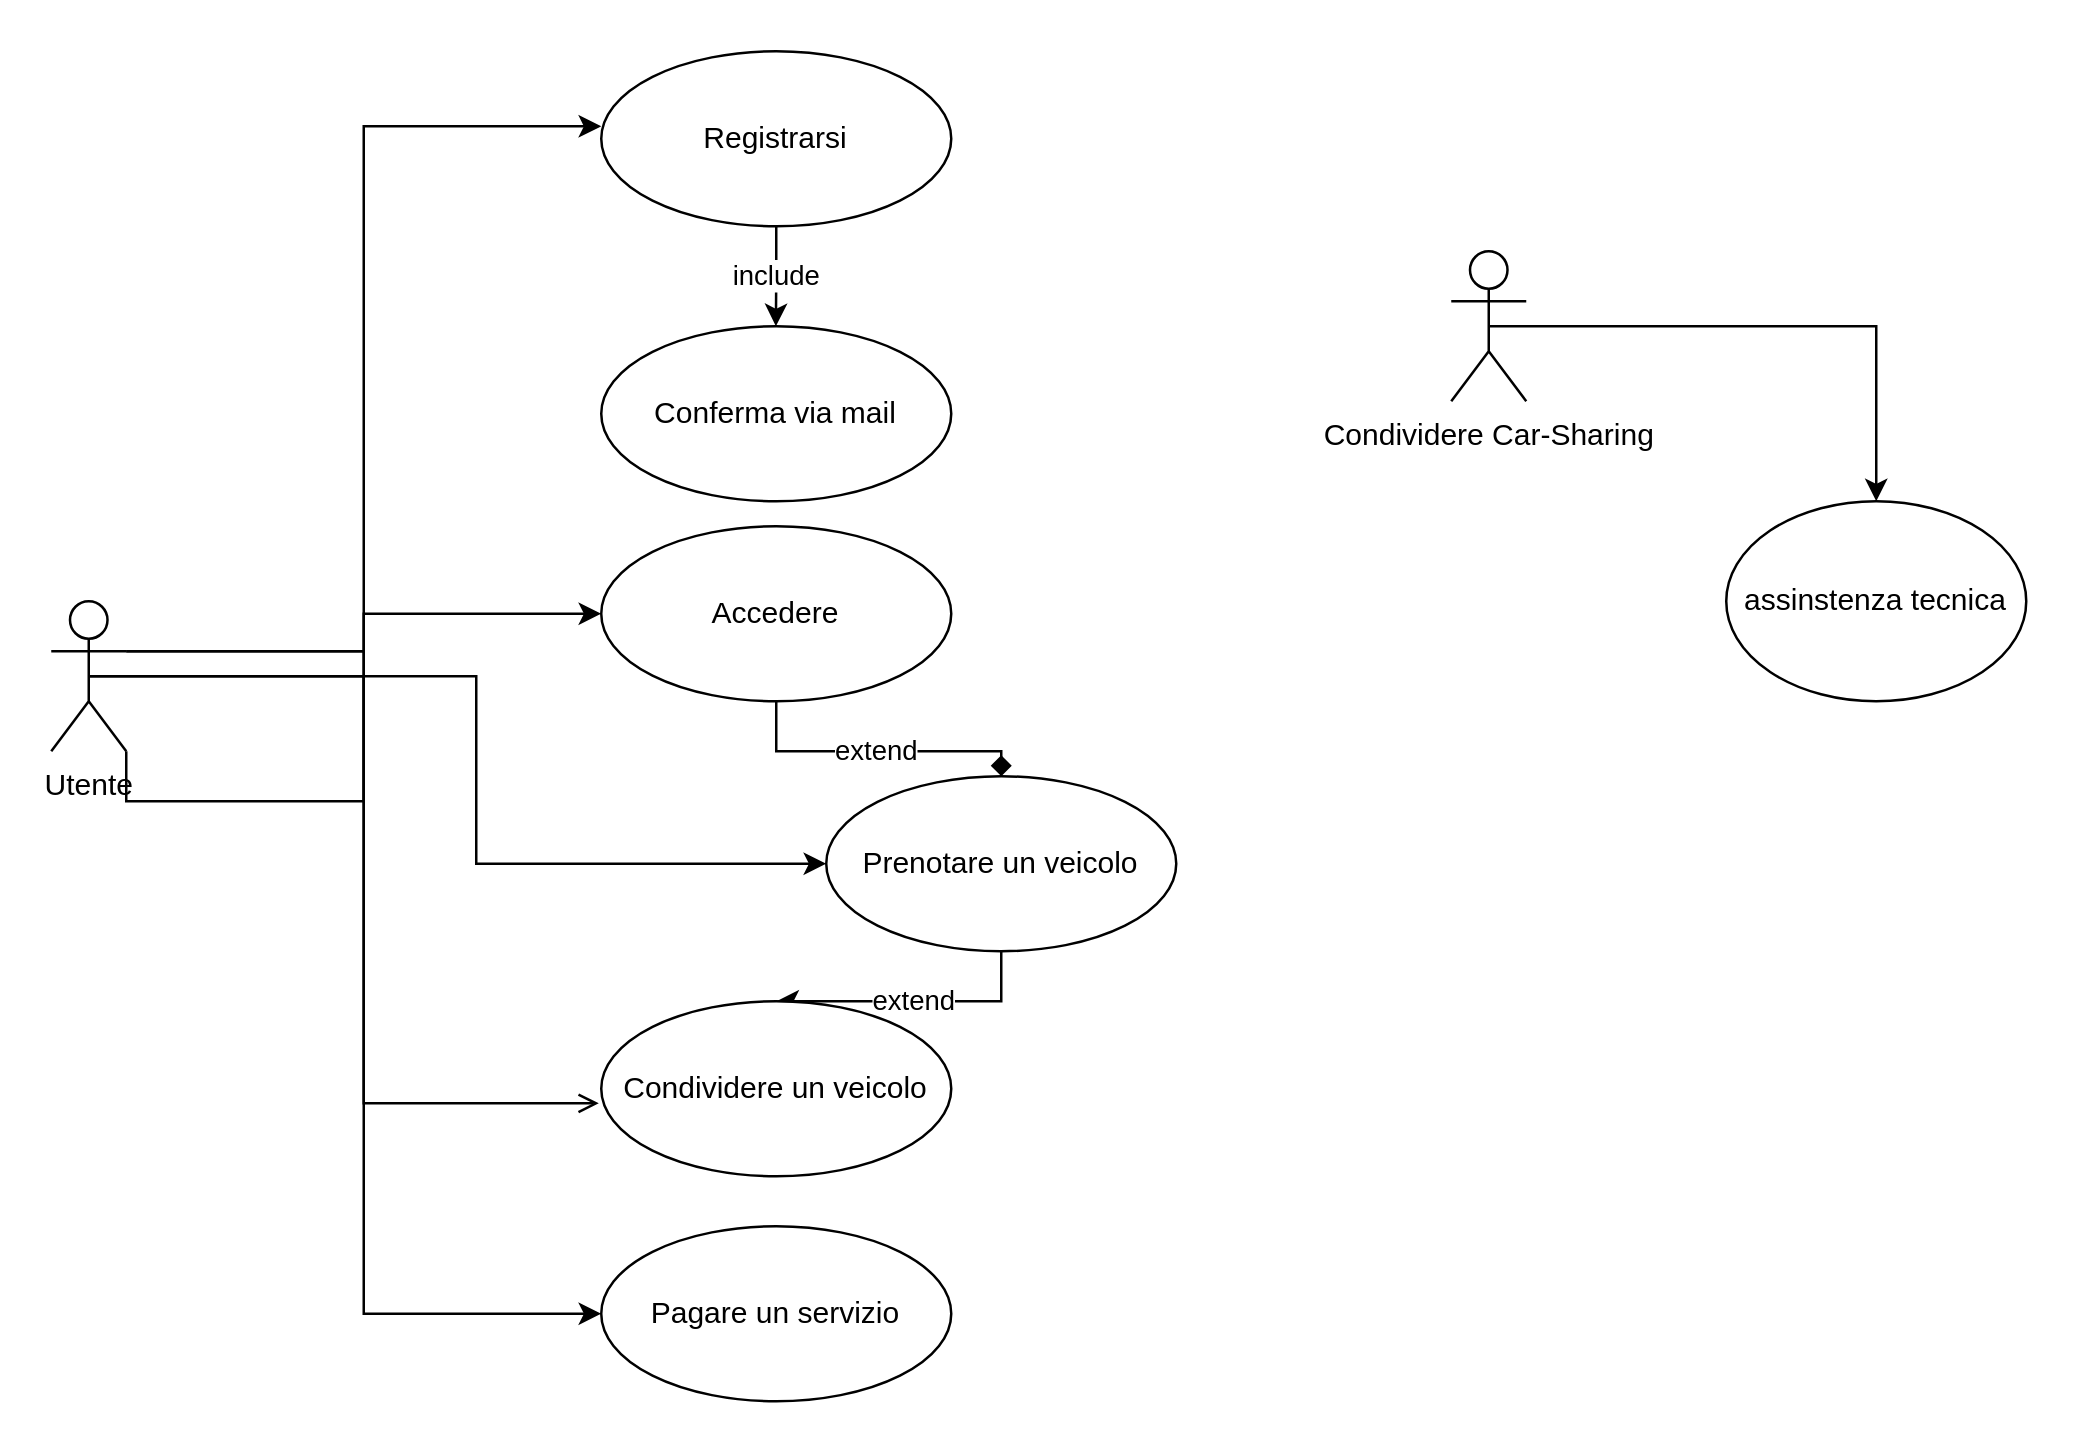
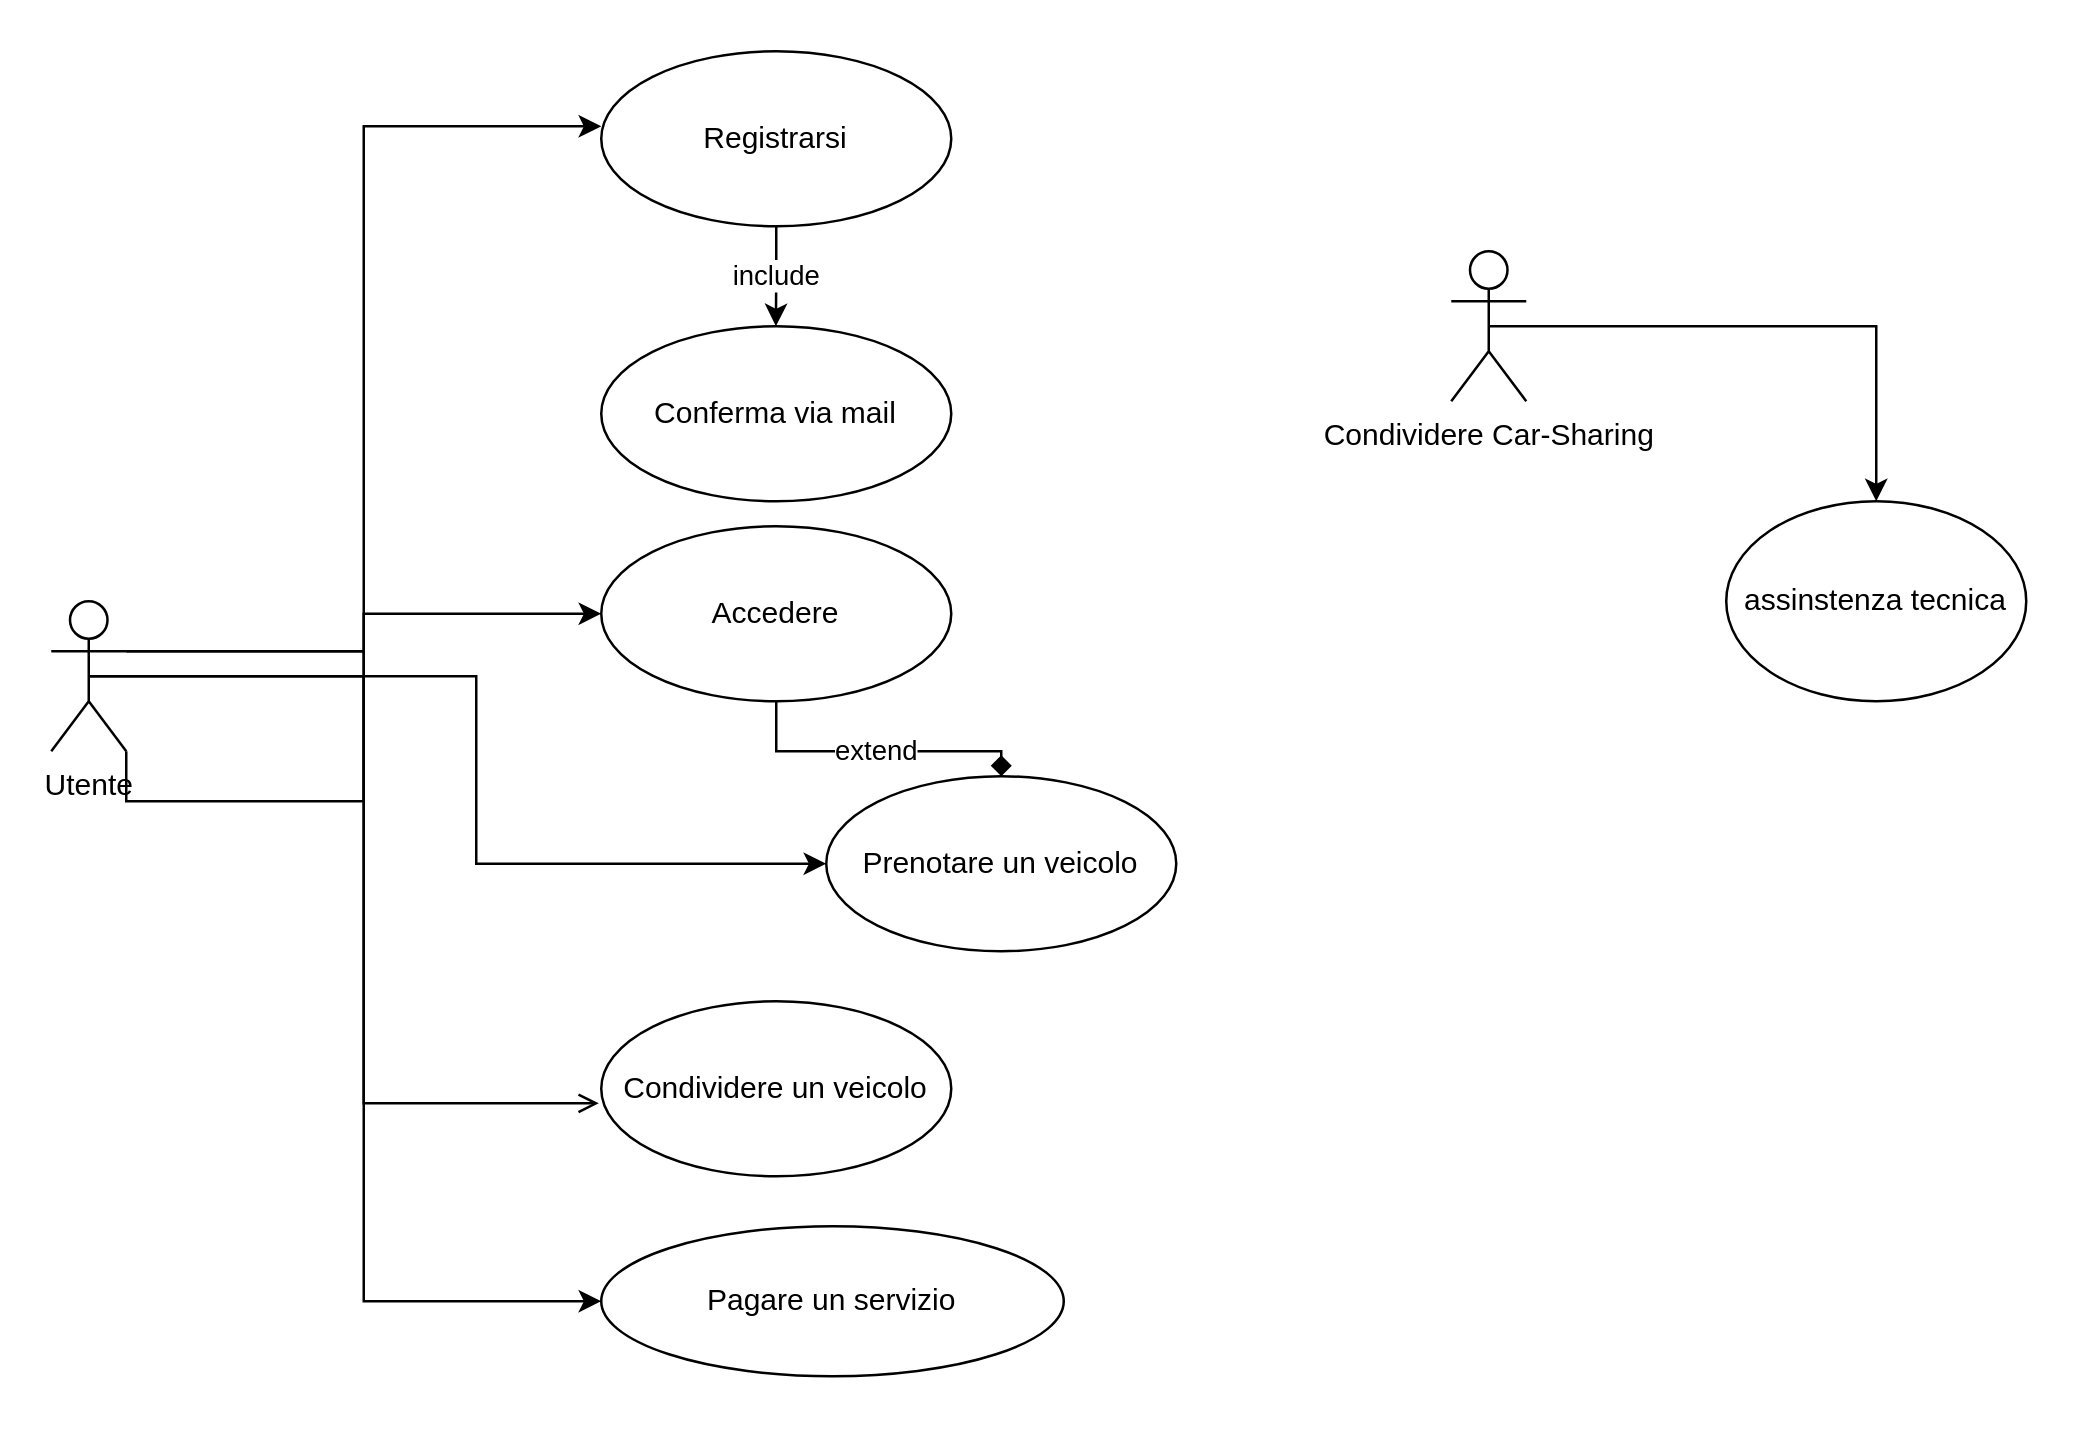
edge "Prenotare un veicolo" -> "Condividere un veicolo": removed, label "extend"
node "Pagare un servizio": size 350x175 -> 463x150
